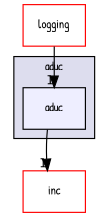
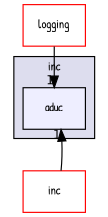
cluster "aduc": label "aduc" -> "inc"
edge "aduc" -> "inc": reversed
